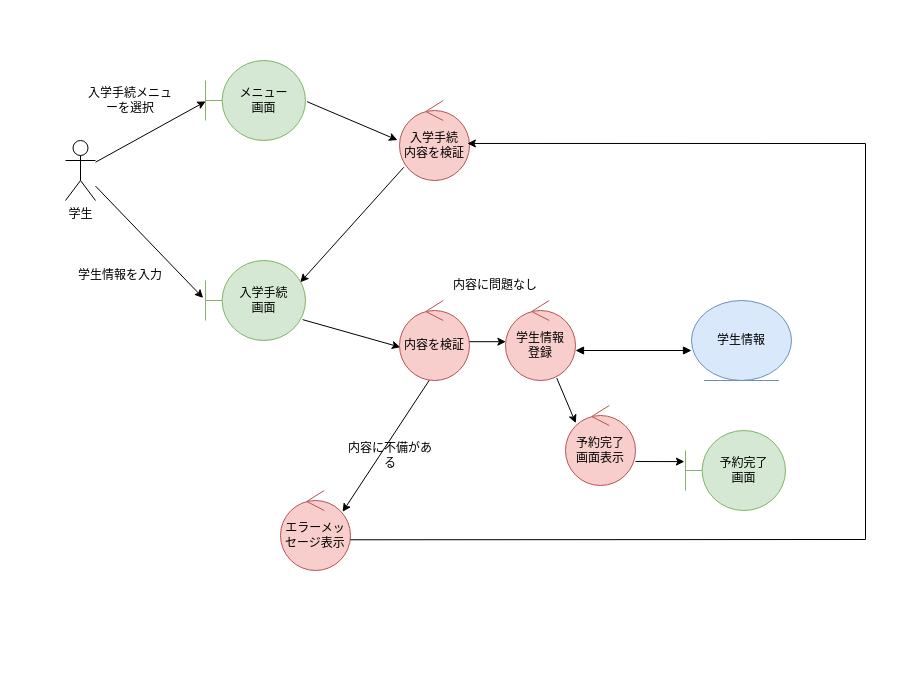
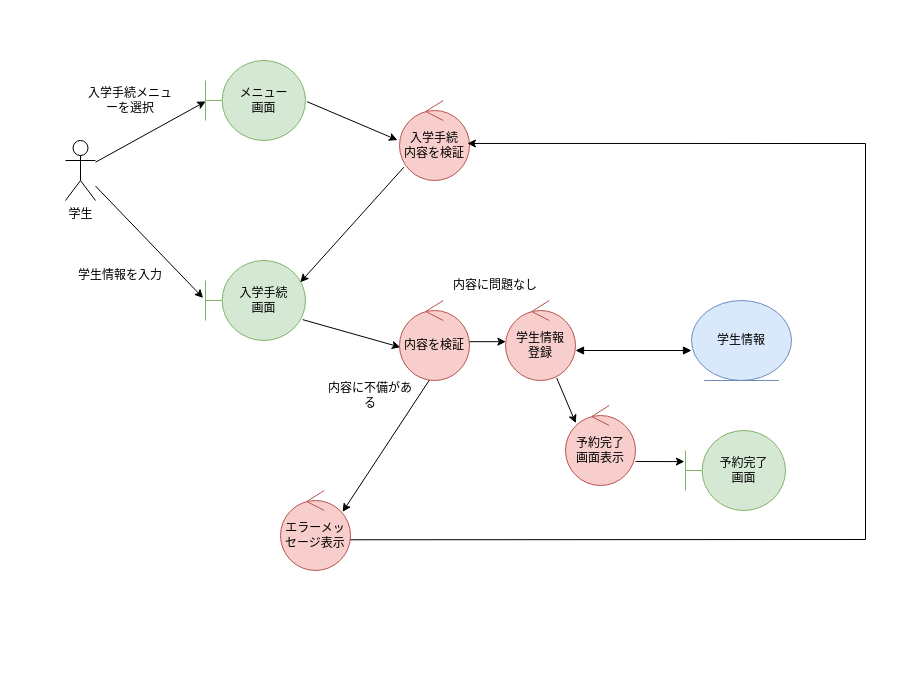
node "内容に不備がある": moved (391, 456) -> (371, 396)
